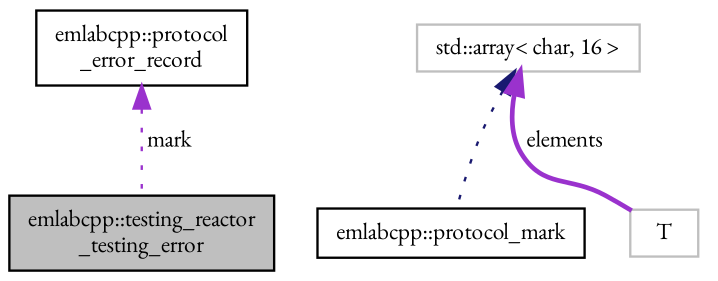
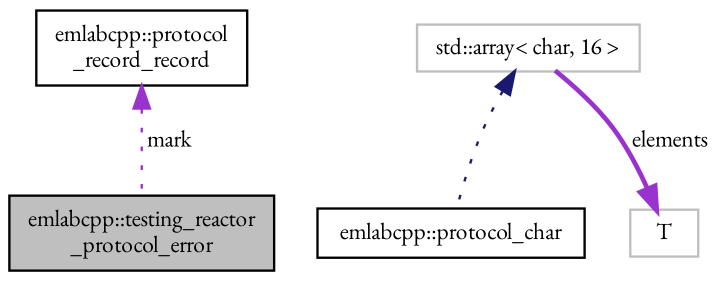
node "emlabcpp::protocol _error_record": label "emlabcpp::protocol _error_record" -> "emlabcpp::protocol _record_record"
edge "T" -> "std::array< char, 16 >": reversed
node "emlabcpp::testing_reactor _testing_error": label "emlabcpp::testing_reactor _testing_error" -> "emlabcpp::testing_reactor _protocol_error"
node "emlabcpp::protocol_mark": label "emlabcpp::protocol_mark" -> "emlabcpp::protocol_char"
